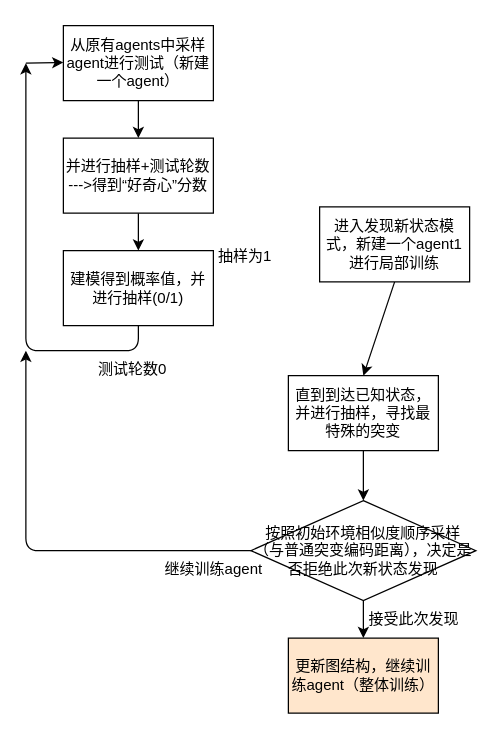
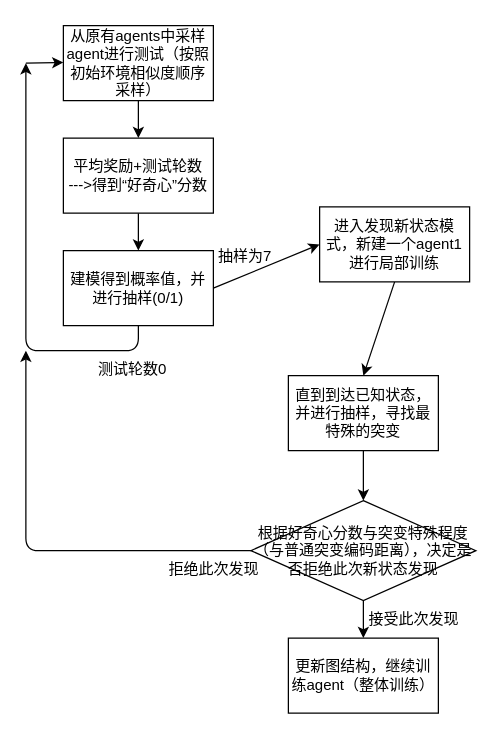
node "从原有agents中采样agent进行测试（新建一个agent）": label "从原有agents中采样agent进行测试（新建一个agent）" -> "从原有agents中采样agent进行测试（按照初始环境相似度顺序采样）"
node "并进行抽样+测试轮数 --->得到“好奇心”分数": label "并进行抽样+测试轮数 --->得到“好奇心”分数" -> "平均奖励+测试轮数 --->得到“好奇心”分数"
node "抽样为1": label "抽样为1" -> "抽样为7"
edge "建模得到概率值，并进行抽样(0/1)" -> "进入发现新状态模式，新建一个agent1进行局部训练": added
node "按照初始环境相似度顺序采样（与普通突变编码距离），决定是否拒绝此次新状态发现": label "按照初始环境相似度顺序采样（与普通突变编码距离），决定是否拒绝此次新状态发现" -> "根据好奇心分数与突变特殊程度（与普通突变编码距离），决定是否拒绝此次新状态发现"
node "继续训练agent": label "继续训练agent" -> "拒绝此次发现"
node "更新图结构，继续训练agent（整体训练）": fillcolor #ffe6cc -> #ffffff
